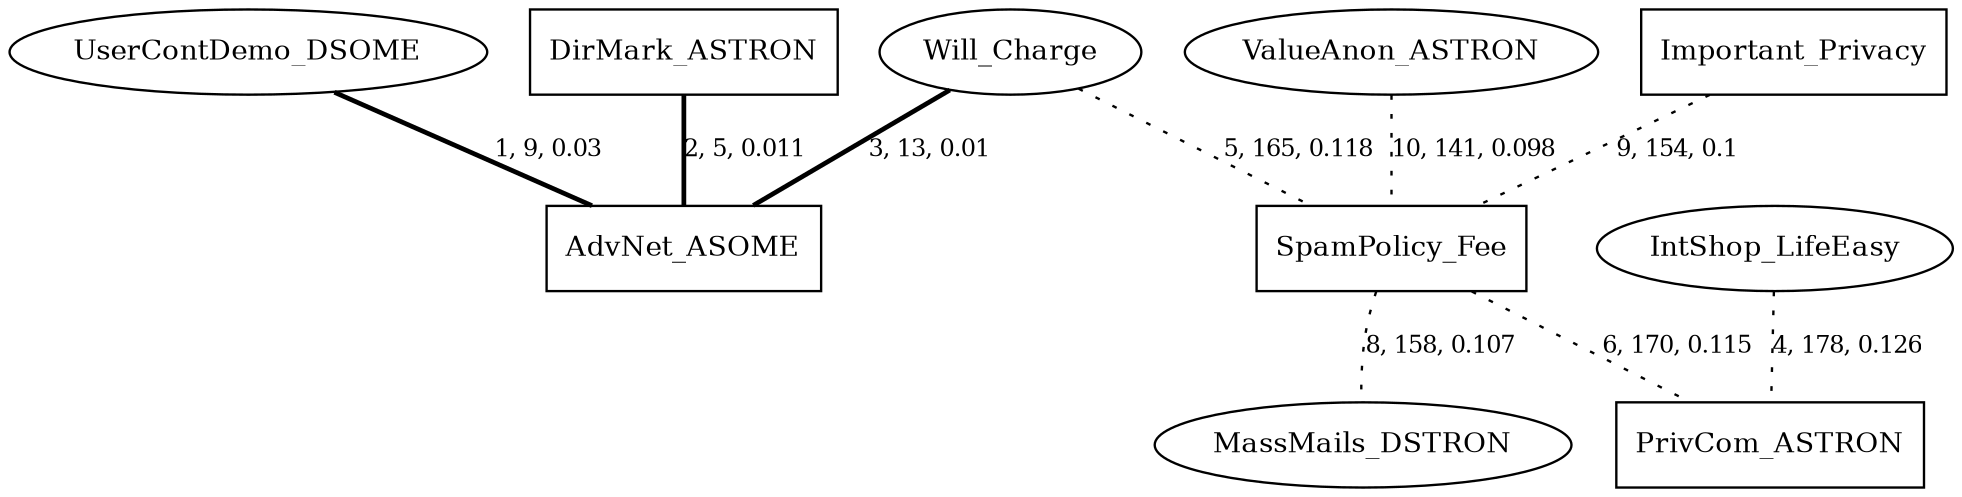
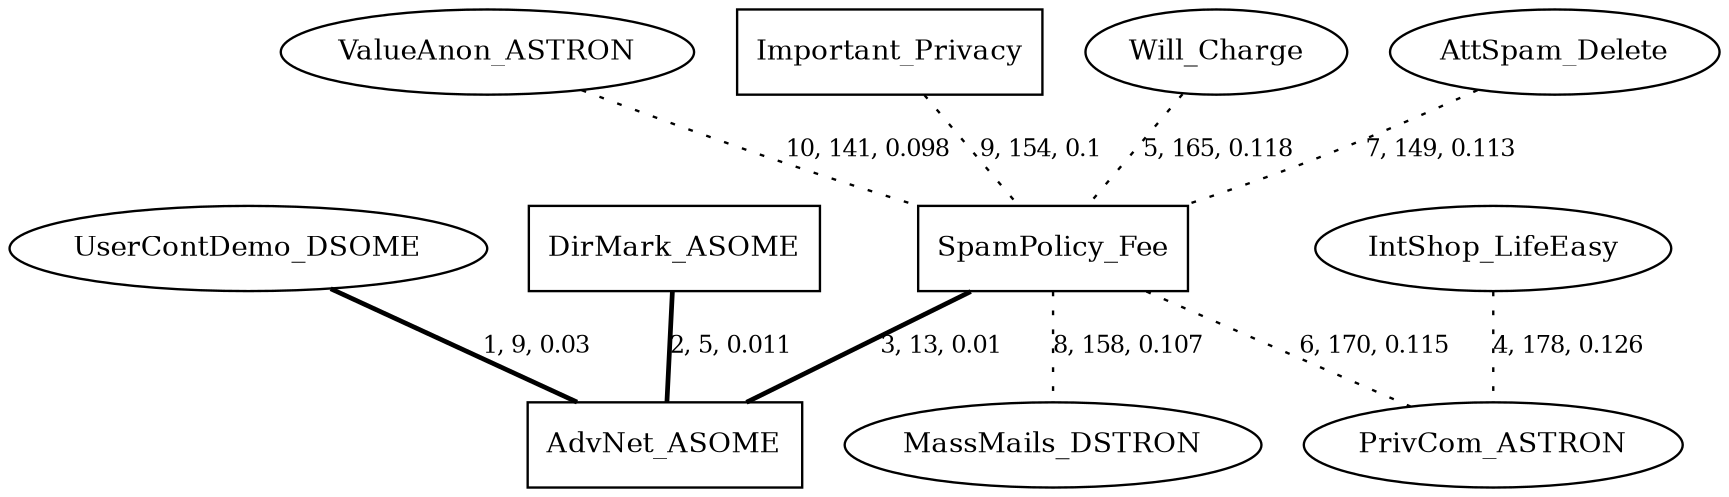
node "DirMark_ASTRON": label "DirMark_ASTRON" -> "DirMark_ASOME"
node "AttSpam_Delete": added
edge "Will_Charge" -- "AdvNet_ASOME": now "SpamPolicy_Fee" -- "AdvNet_ASOME"
node "PrivCom_ASTRON": shape box -> ellipse
